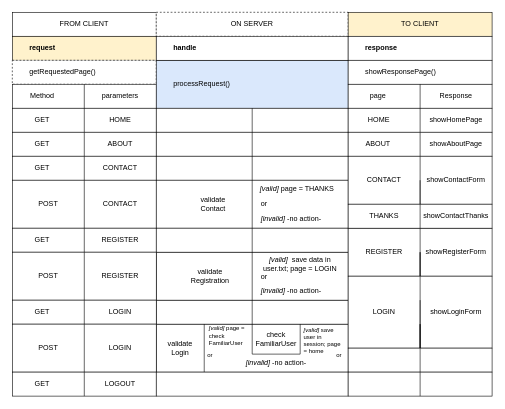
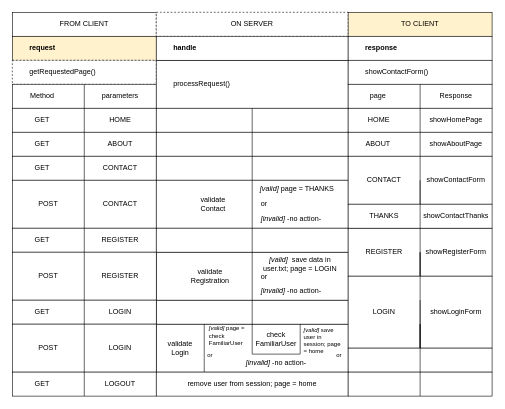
node "showResponsePage()": label "showResponsePage()" -> "showContactForm()"
node "processRequest()": fillcolor #dae8fc -> #ffffff
node "remove user from session; page = home": added
